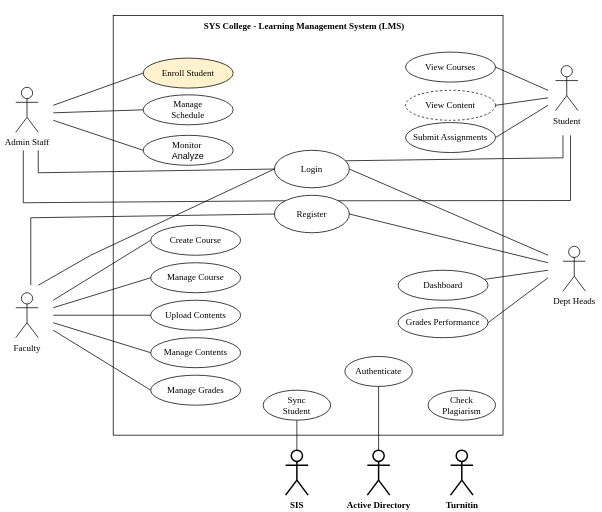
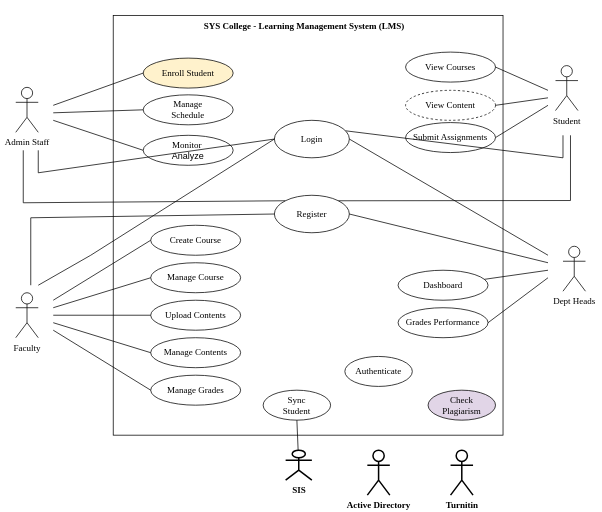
node "Login": moved (312, 169) -> (312, 139)
node "Check Plagiarism": fillcolor #ffffff -> #e1d5e7
edge "Authenticate" -- "Active Directory": removed
node "SIS": size 23x45 -> 26x30
